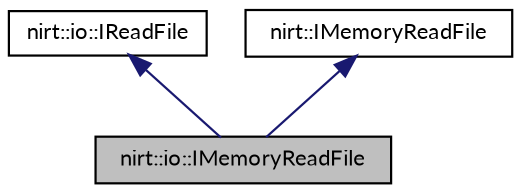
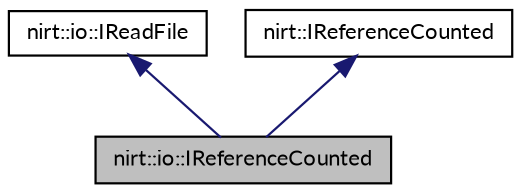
node "nirt::IMemoryReadFile": label "nirt::IMemoryReadFile" -> "nirt::IReferenceCounted"
node "nirt::io::IMemoryReadFile": label "nirt::io::IMemoryReadFile" -> "nirt::io::IReferenceCounted"
